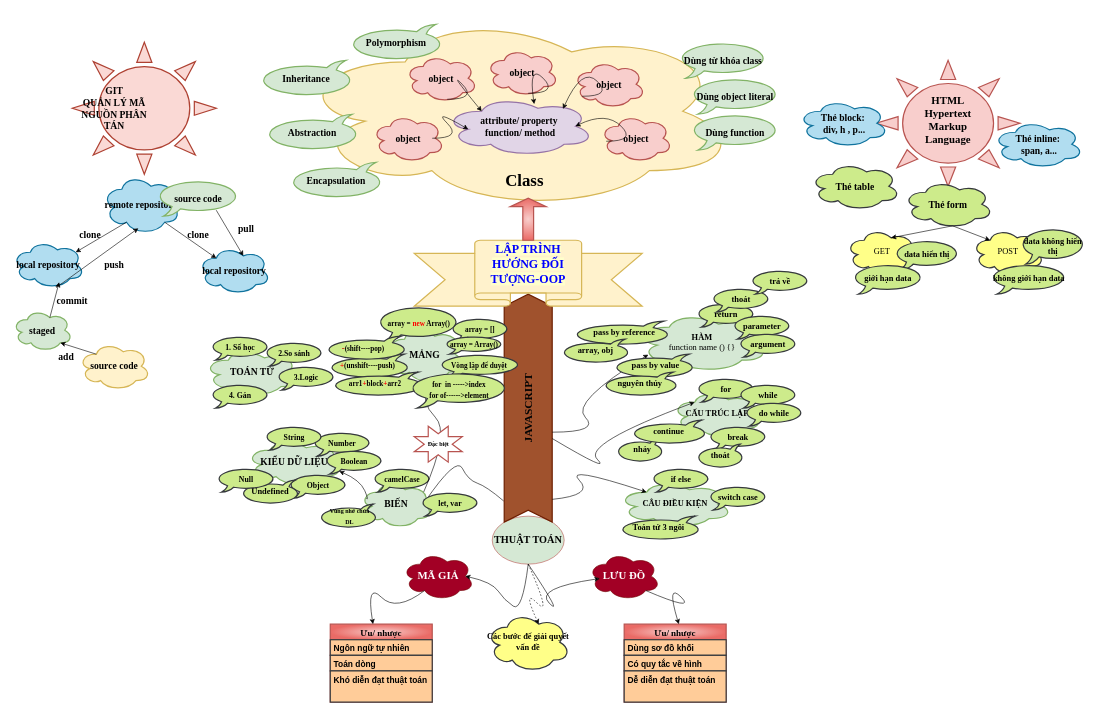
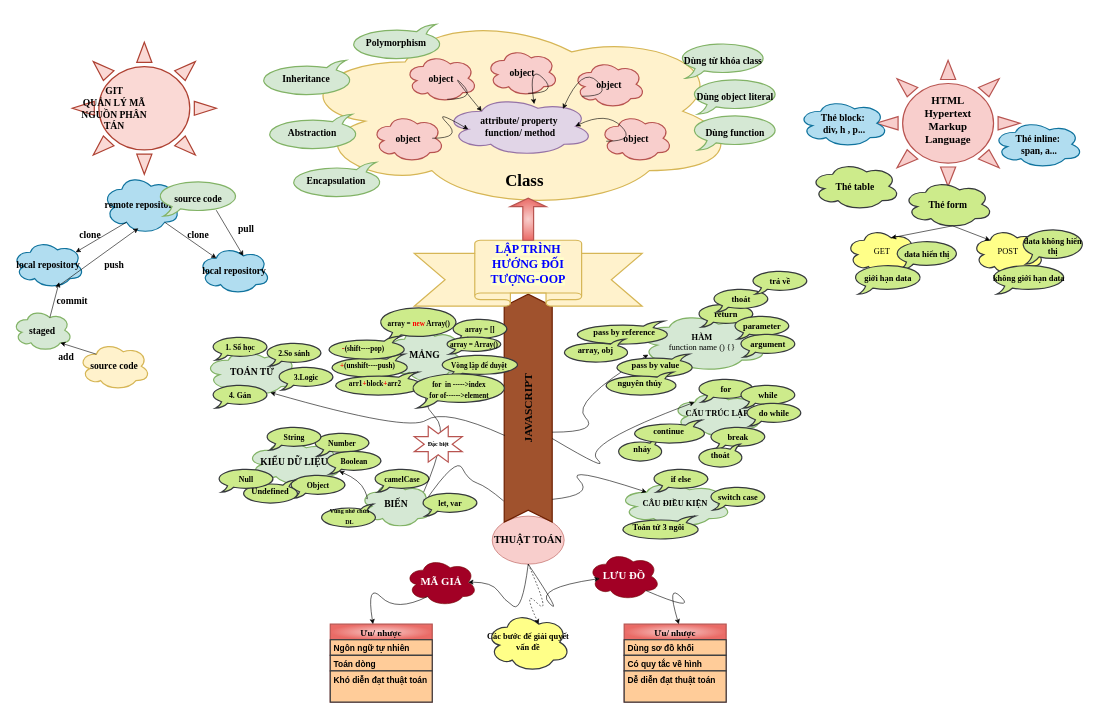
edge "JAVASCRIPT" -> "TOÁN TỬ": added
node "THUẬT TOÁN": fillcolor #d5e8d4 -> #f8cecc
node "MÃ GIẢ": moved (438, 576) -> (441, 582)
